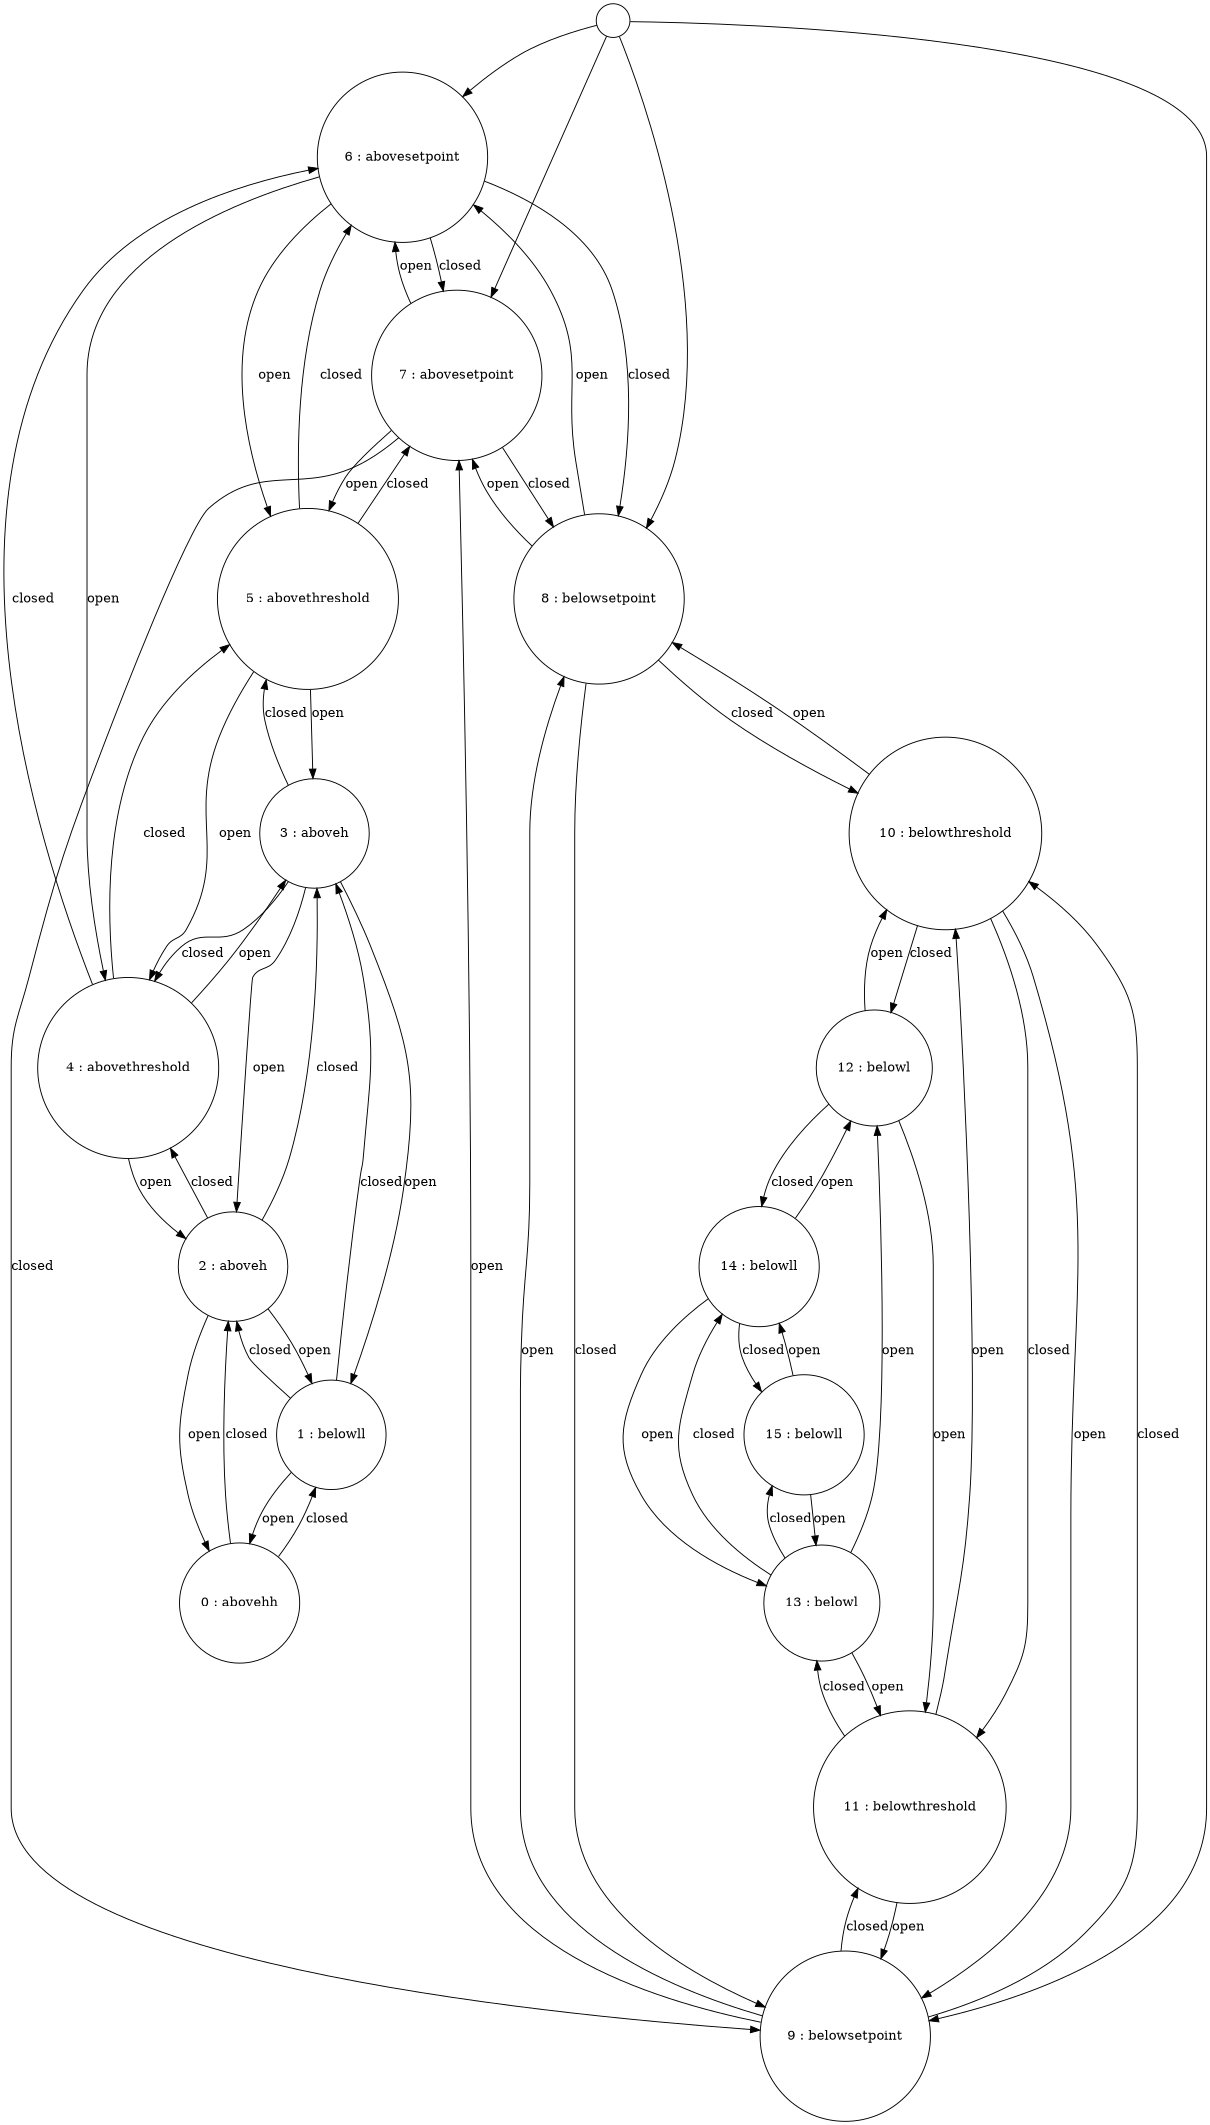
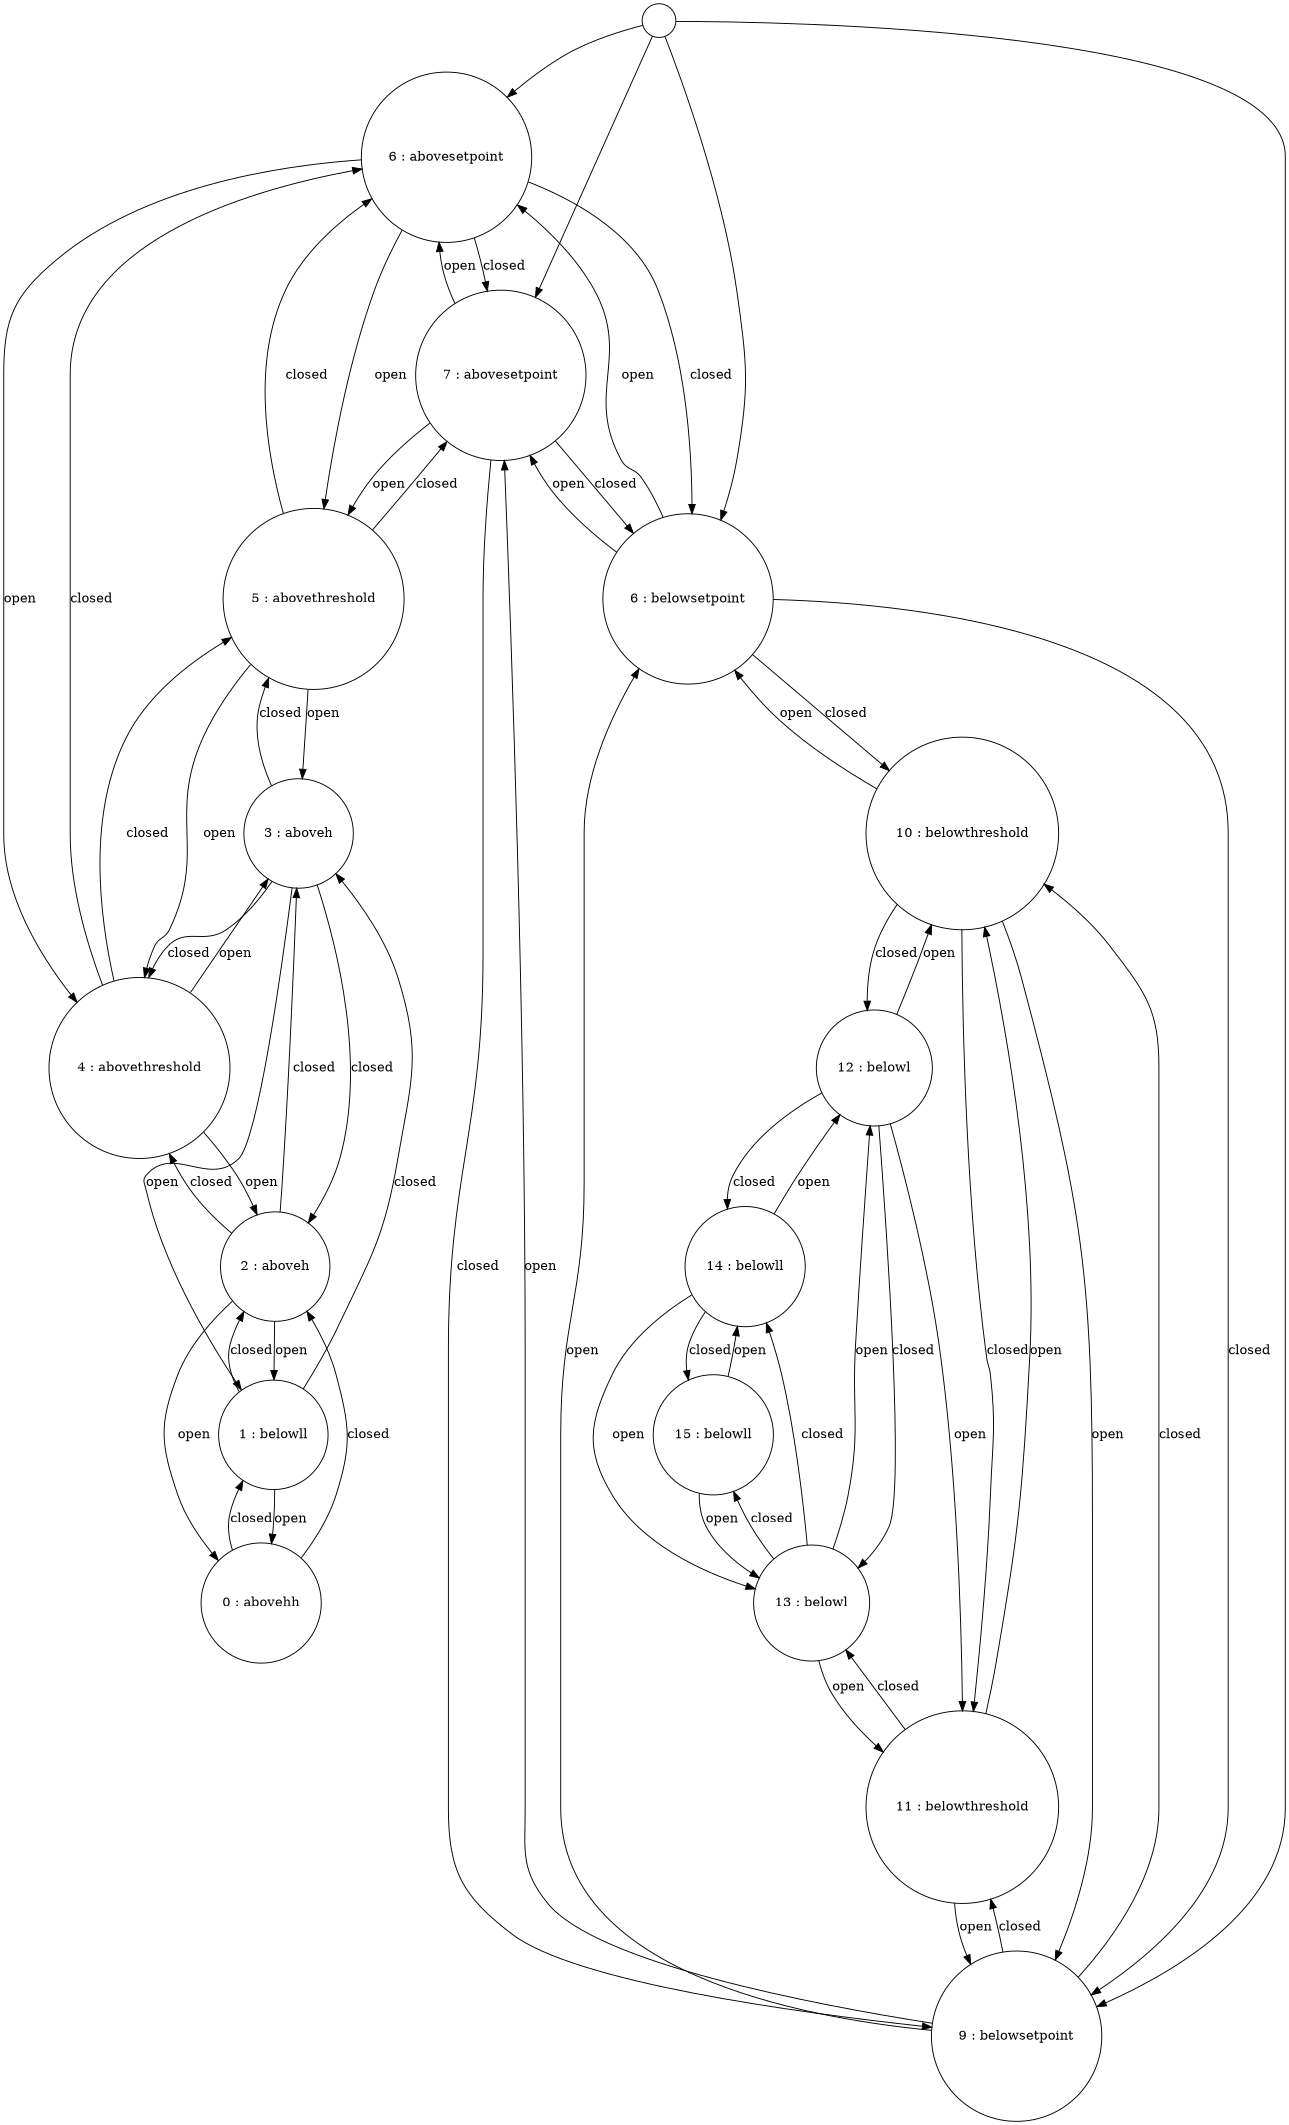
node "8 : belowsetpoint": label "8 : belowsetpoint" -> "6 : belowsetpoint"
edge "3 : aboveh" -> "2 : aboveh": label "open" -> "closed"
edge "12 : belowl" -> "13 : belowl": added, label "closed"
